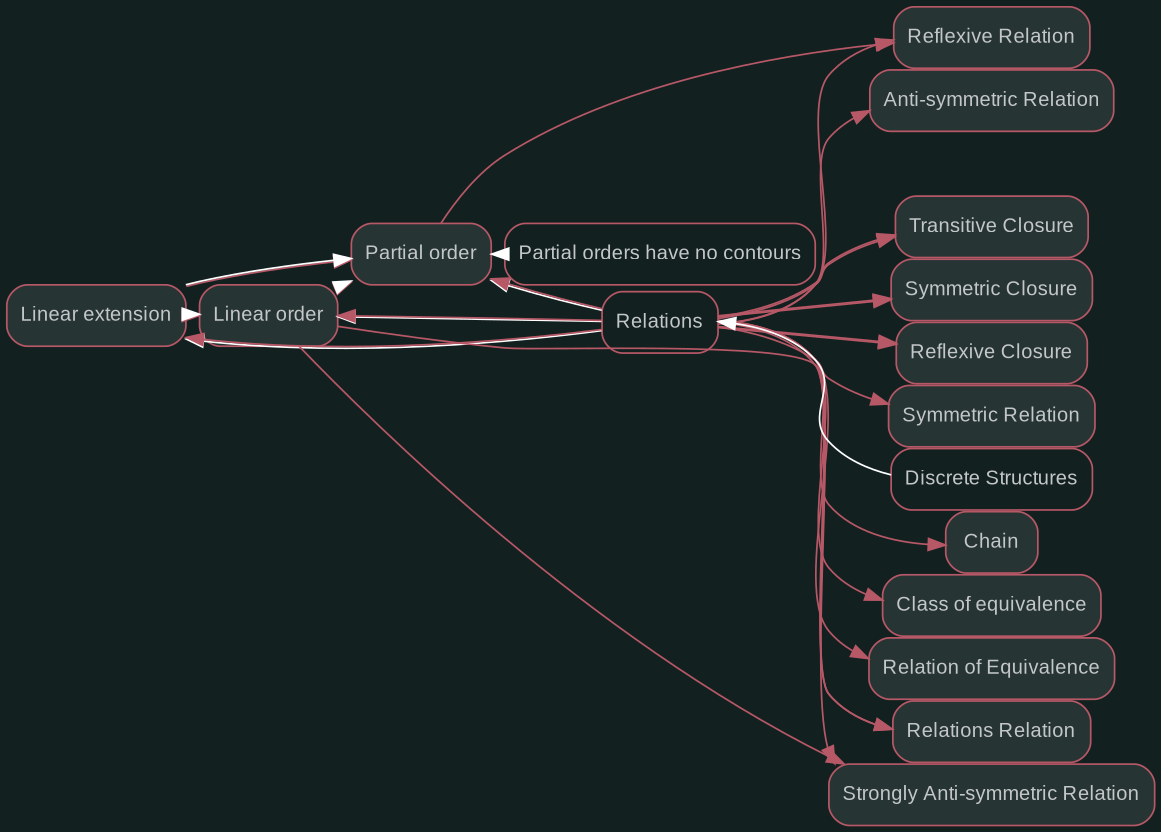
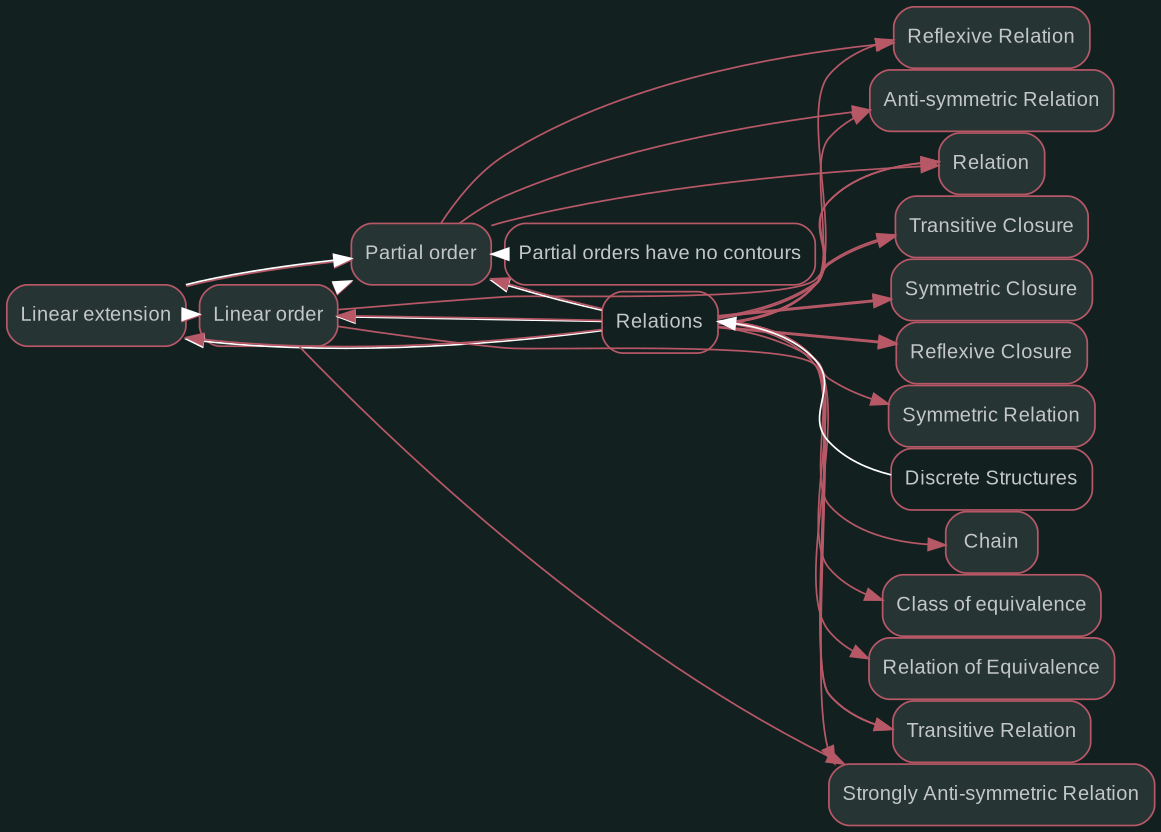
edge "Partial order" -> "Anti-symmetric Relation": added
node "Relation": added
node "Relations Relation": label "Relations Relation" -> "Transitive Relation"
